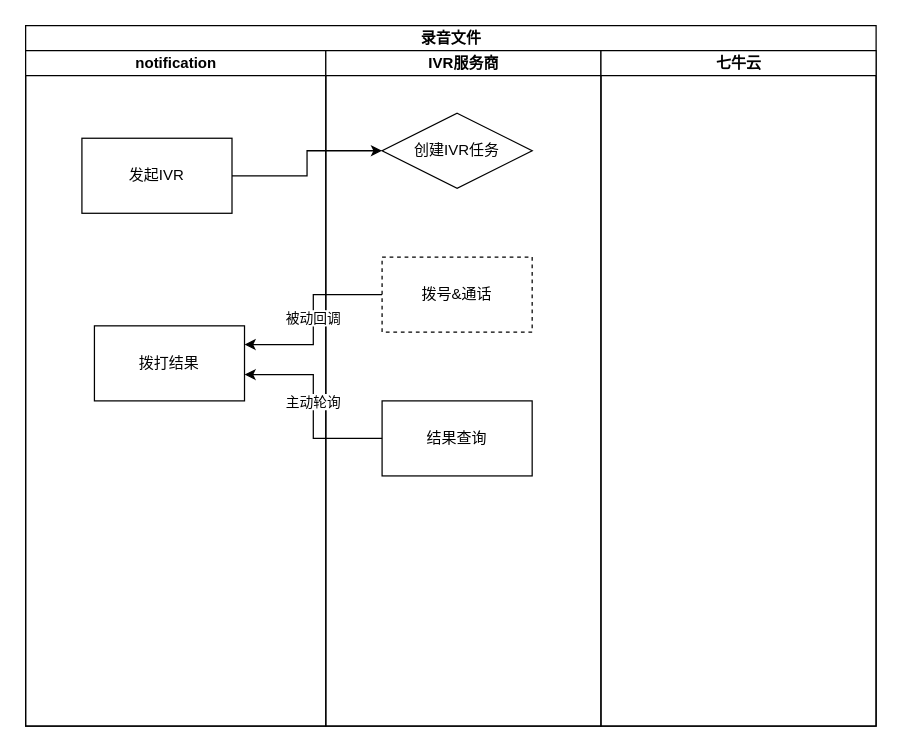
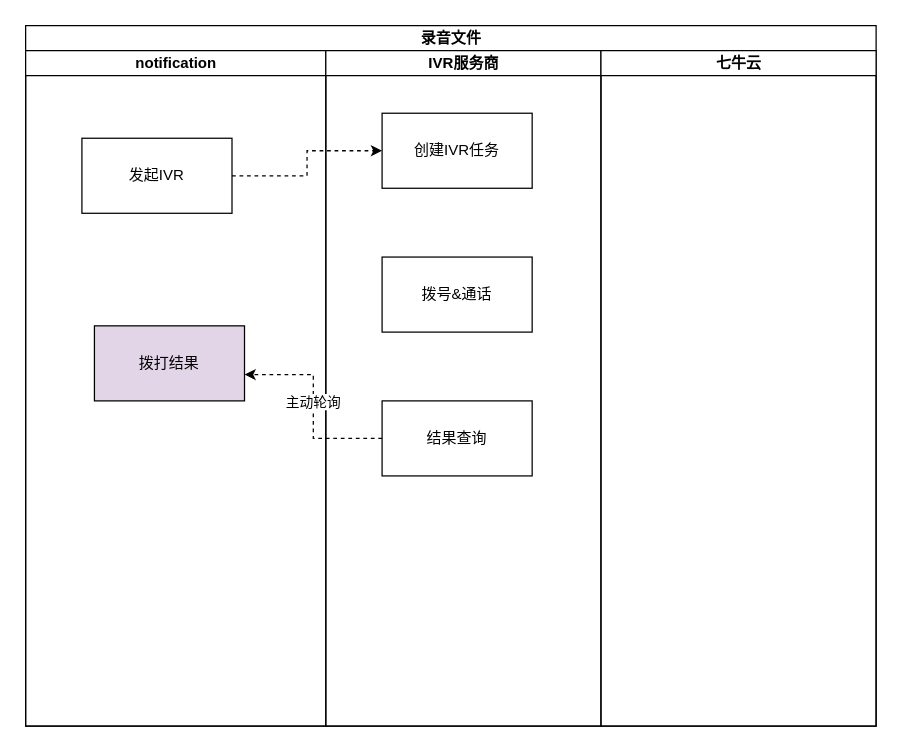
node "创建IVR任务": shape diamond -> rectangle
edge "发起IVR" -> "创建IVR任务": style solid -> dashed
node "拨号&通话": style dashed -> solid
edge "拨号&通话" -> "拨打结果": removed, label "被动回调"
node "拨打结果": fillcolor #ffffff -> #e1d5e7
edge "结果查询" -> "拨打结果": style solid -> dashed
